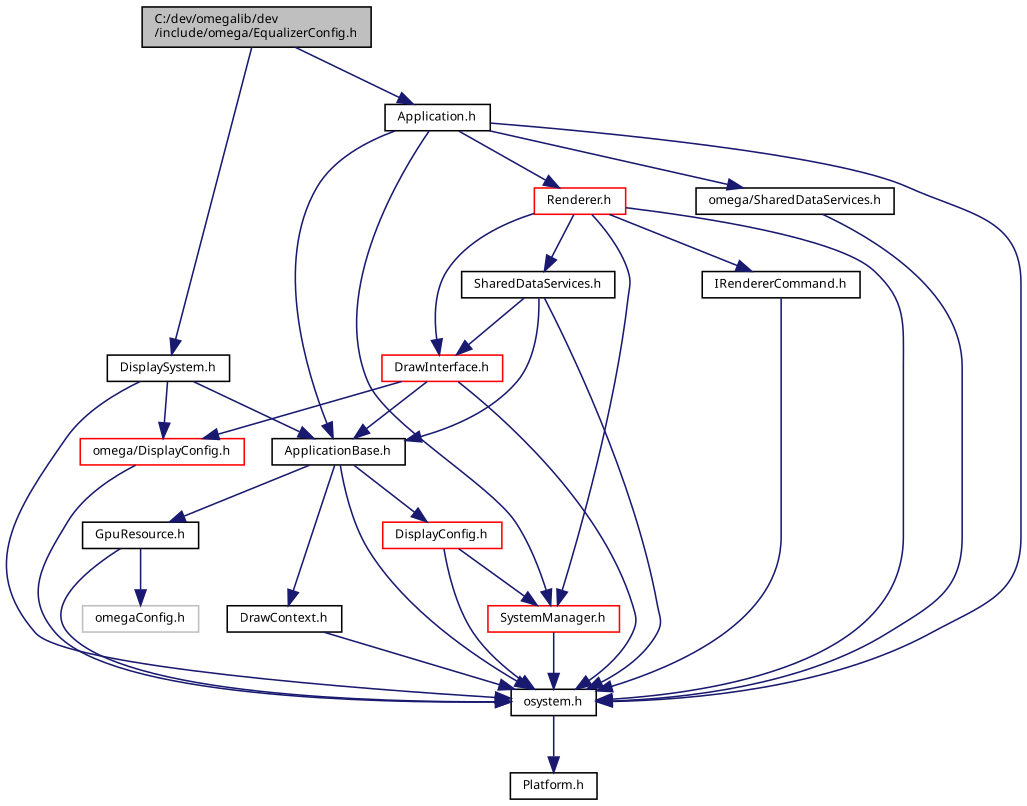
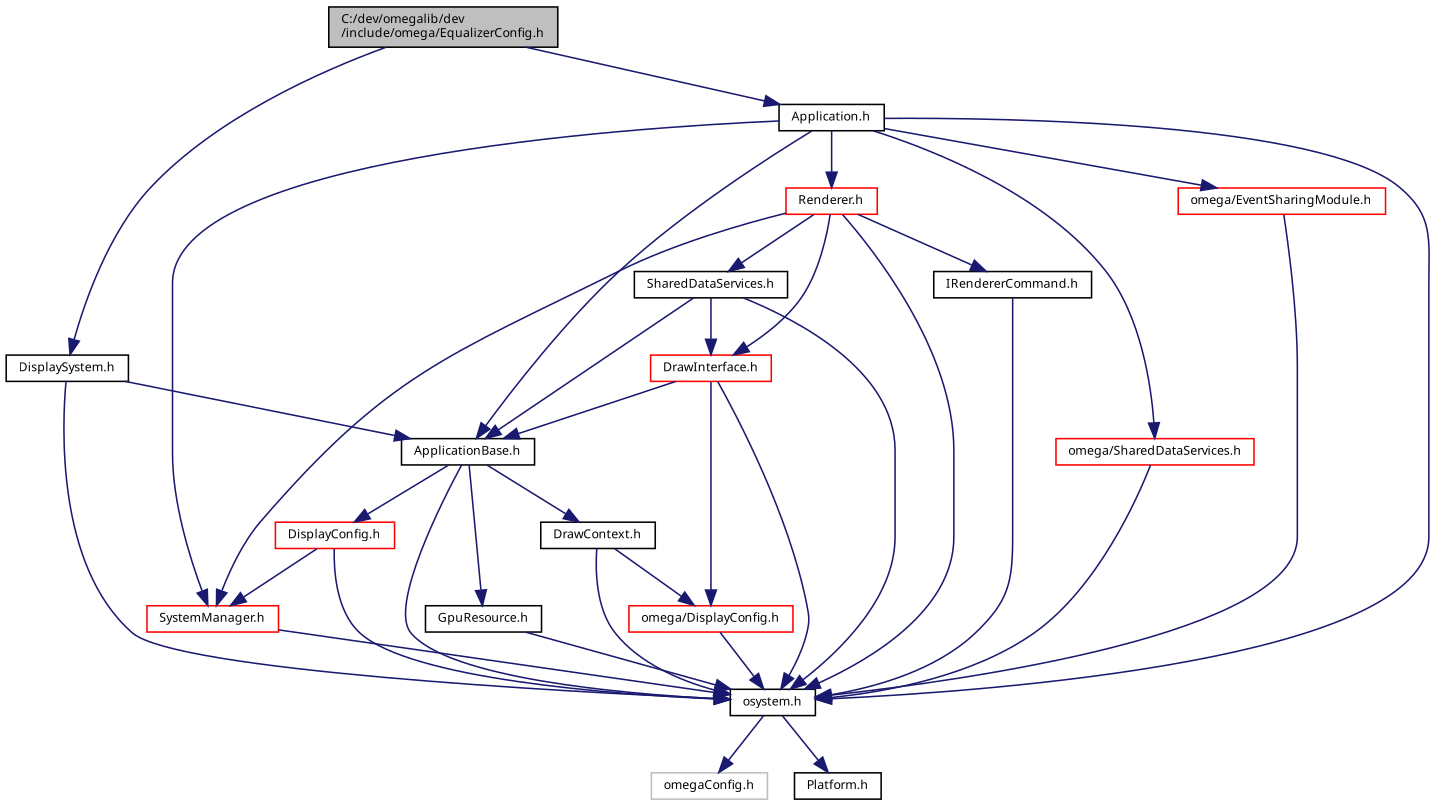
node "omega/SharedDataServices.h": color black -> red
node "omega/EventSharingModule.h": added
edge "DisplaySystem.h" -> "omega/DisplayConfig.h": now "DrawContext.h" -> "omega/DisplayConfig.h"
edge "GpuResource.h" -> "omegaConfig.h": now "osystem.h" -> "omegaConfig.h"
